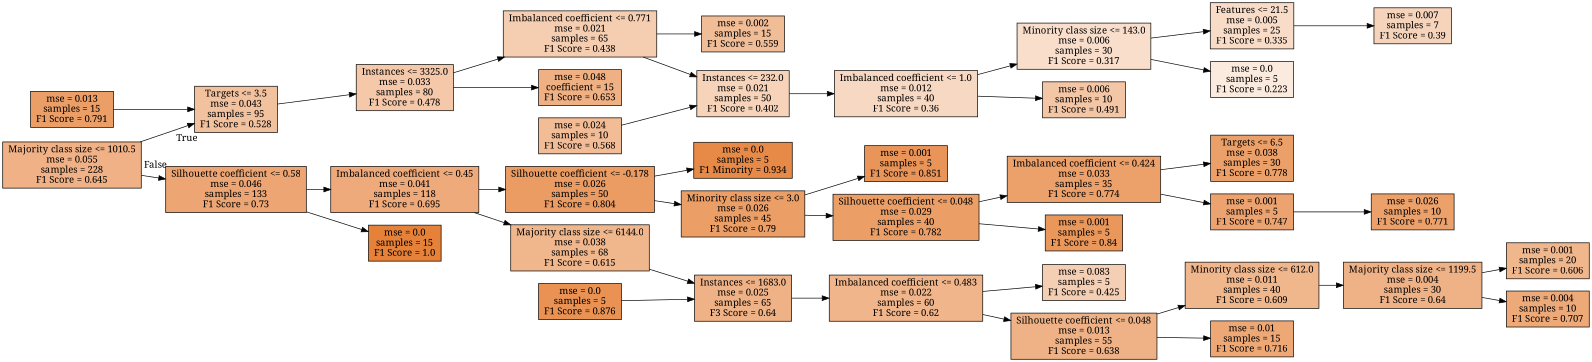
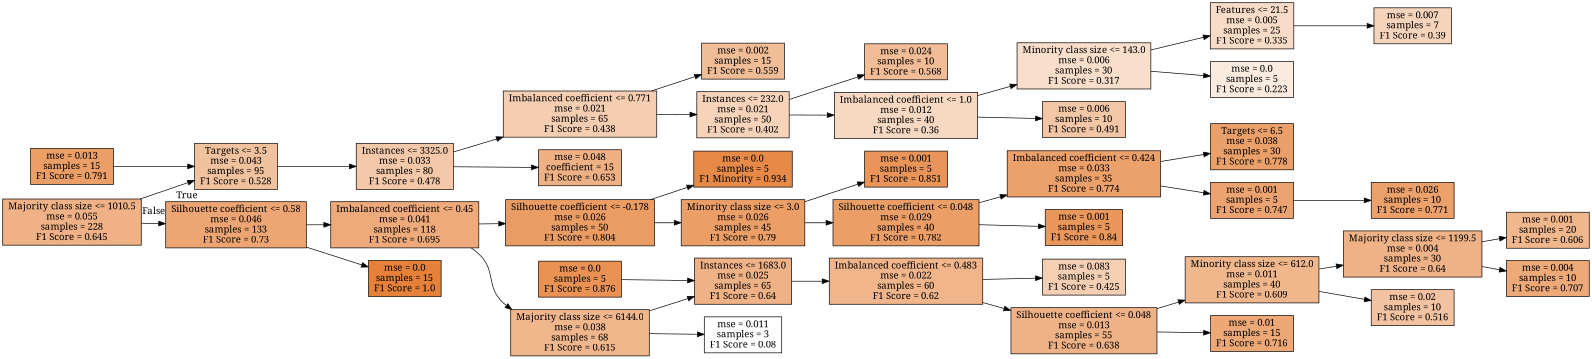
edge "mse = 0.024 samples = 10 F1 Score = 0.568" -> "Instances <= 232.0 mse = 0.021 samples = 50 F1 Score = 0.402": reversed
node "Instances <= 1683.0 mse = 0.025 samples = 65 F3 Score = 0.64": label "Instances <= 1683.0 mse = 0.025 samples = 65 F3 Score = 0.64" -> "Instances <= 1683.0 mse = 0.025 samples = 65 F1 Score = 0.64"
node "mse = 0.02 samples = 10 F1 Score = 0.516": added
node "mse = 0.011 samples = 3 F1 Score = 0.08": added
